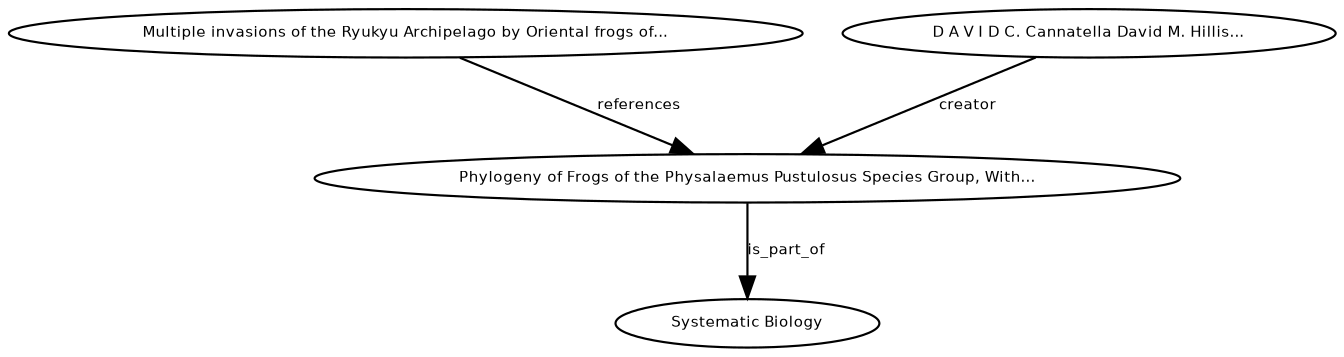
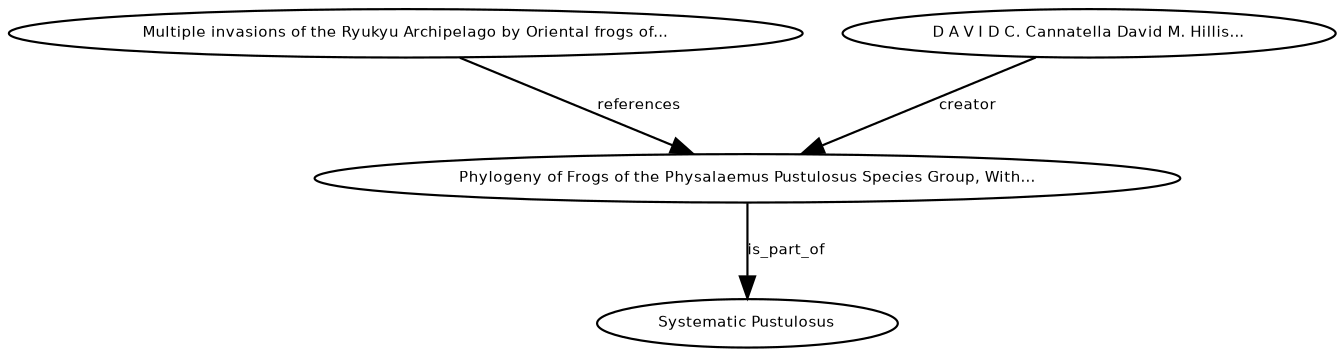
node "Systematic Biology": label "Systematic Biology" -> "Systematic Pustulosus"
